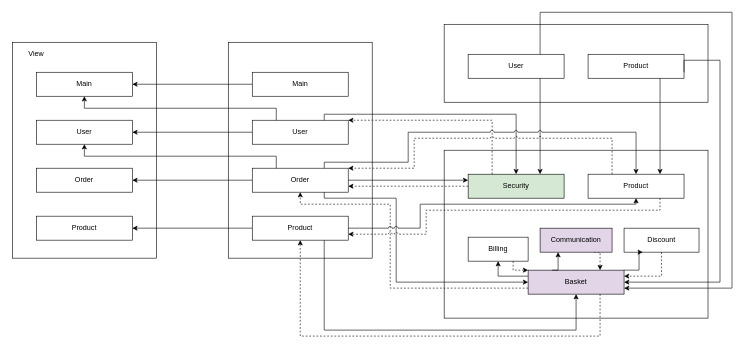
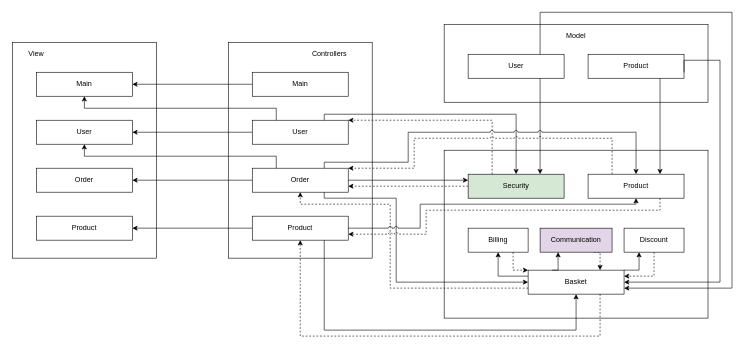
node "Model": added
node "Controllers": added
node "Discount": size 75x24 -> 60x24
node "Billing": moved (498, 249) -> (498, 240)
node "Basket": fillcolor #e1d5e7 -> #ffffff
